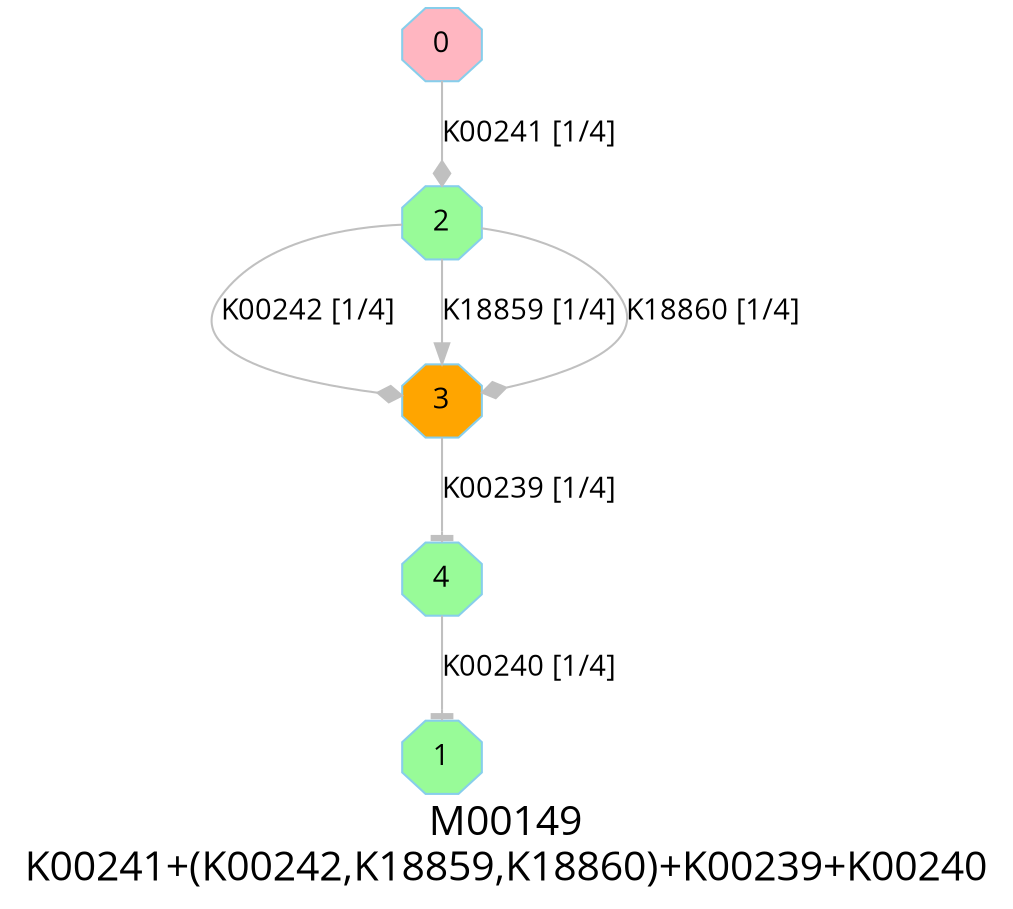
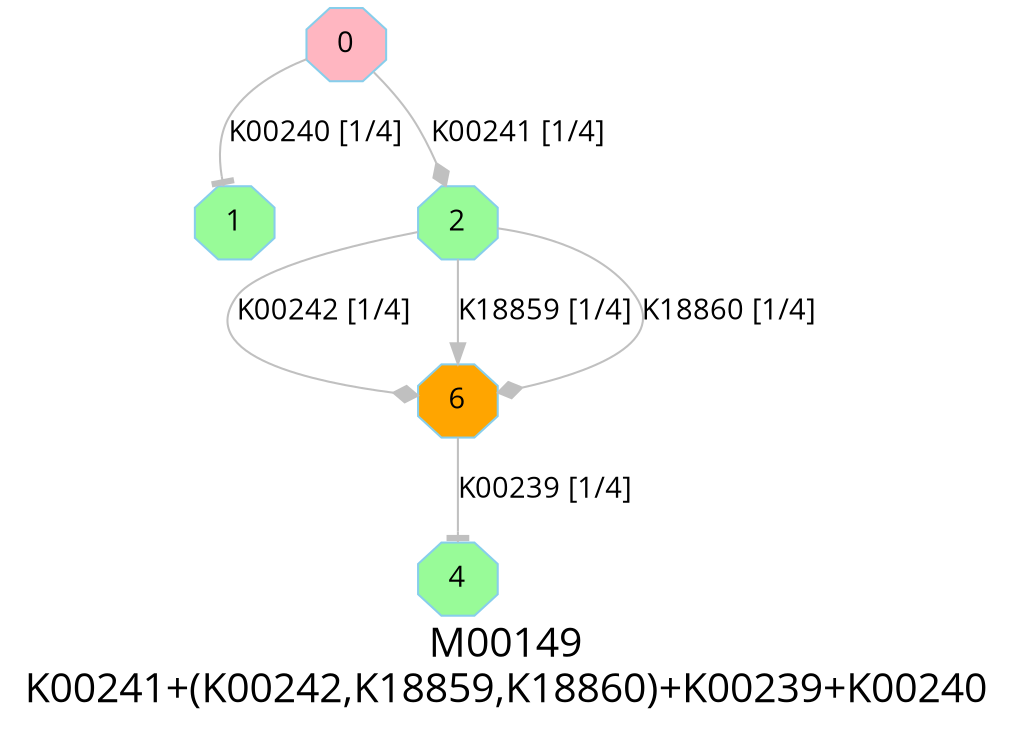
node "3": label "3" -> "6"
edge "4" -> "1": now "0" -> "1"
